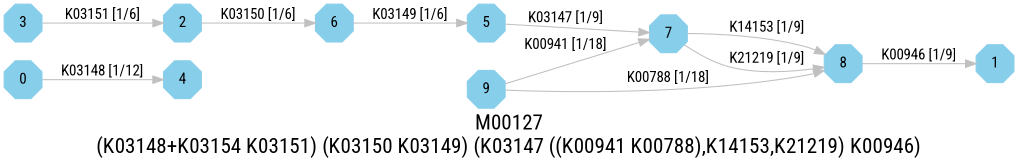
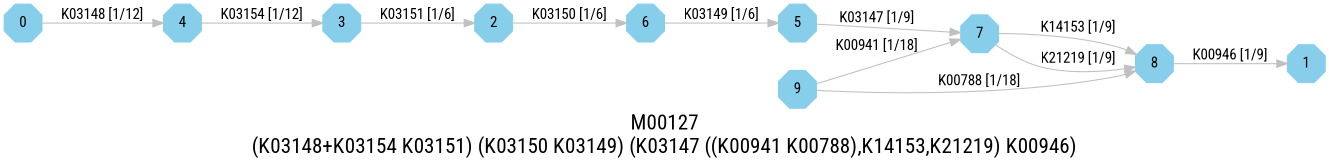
edge "4" -> "3": added, label "K03154 [1/12]"
